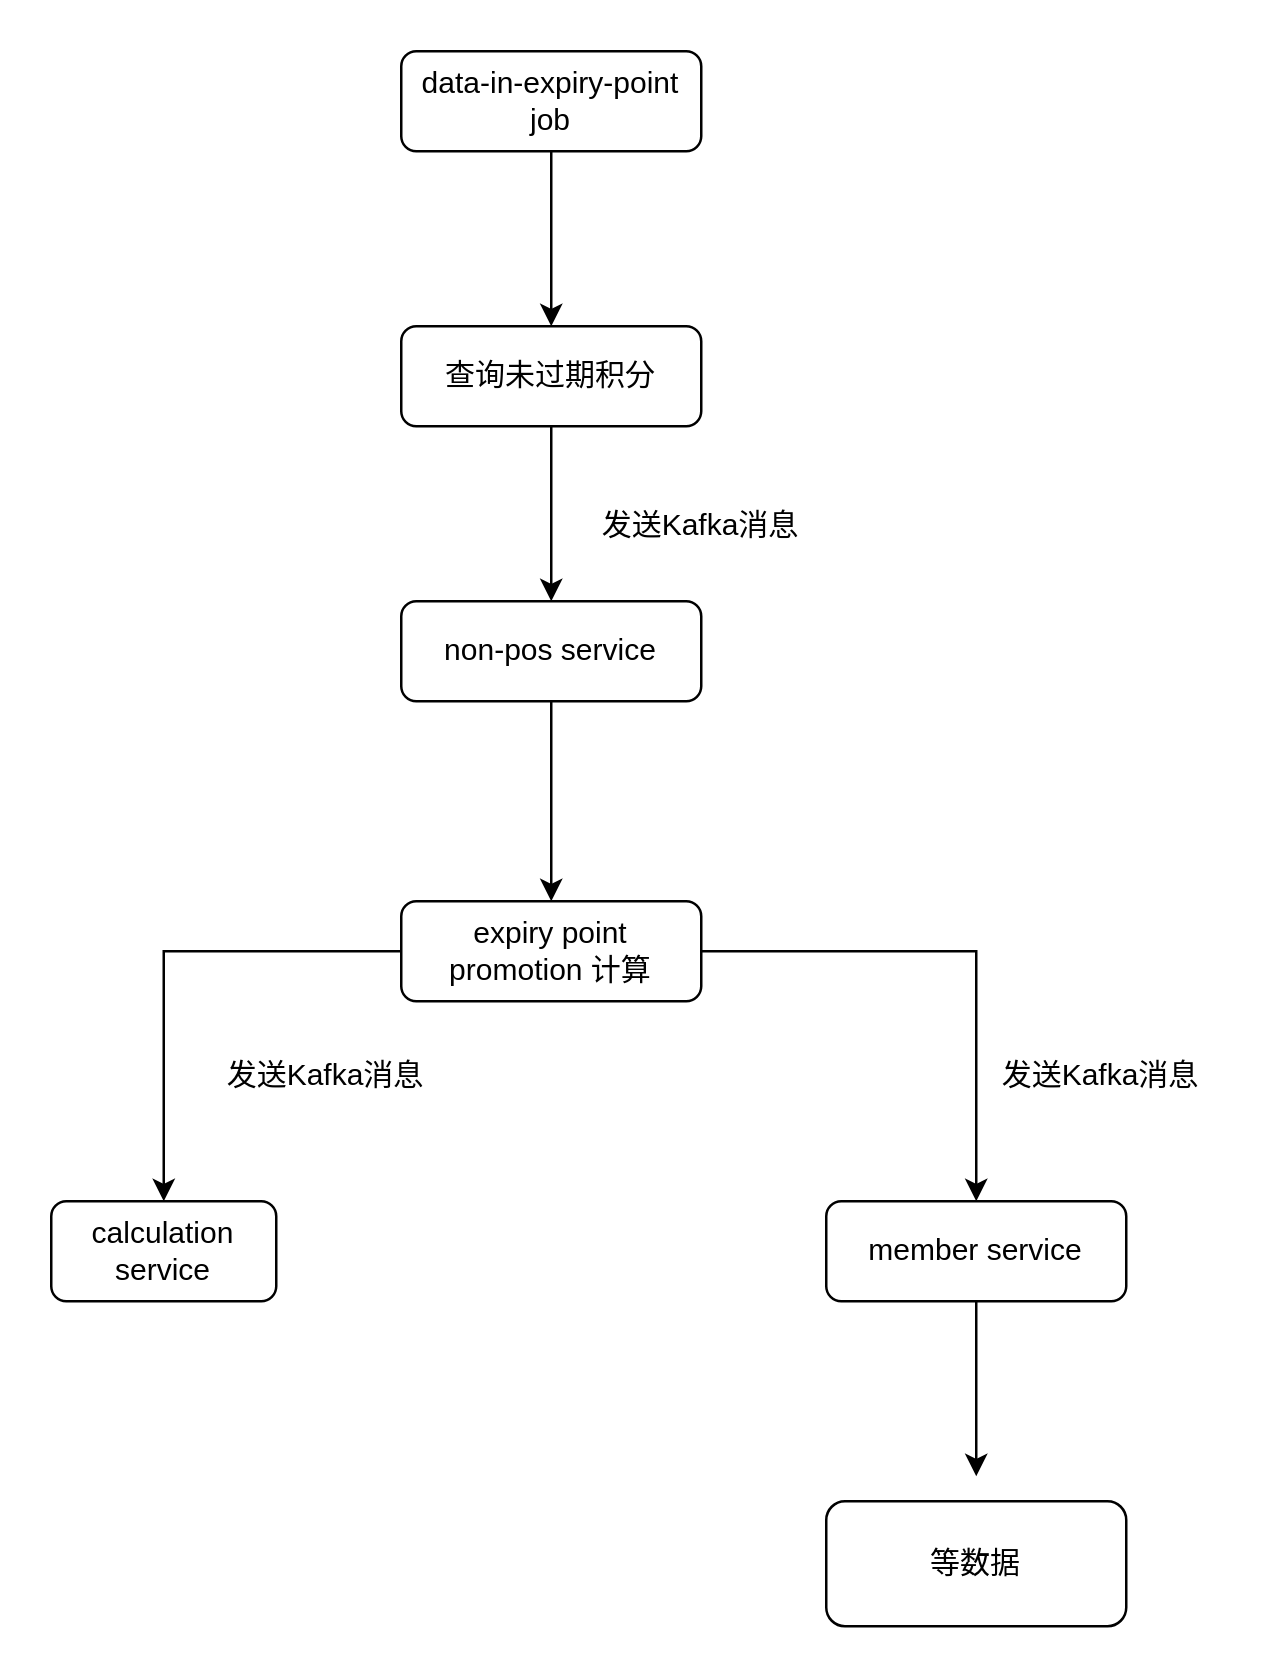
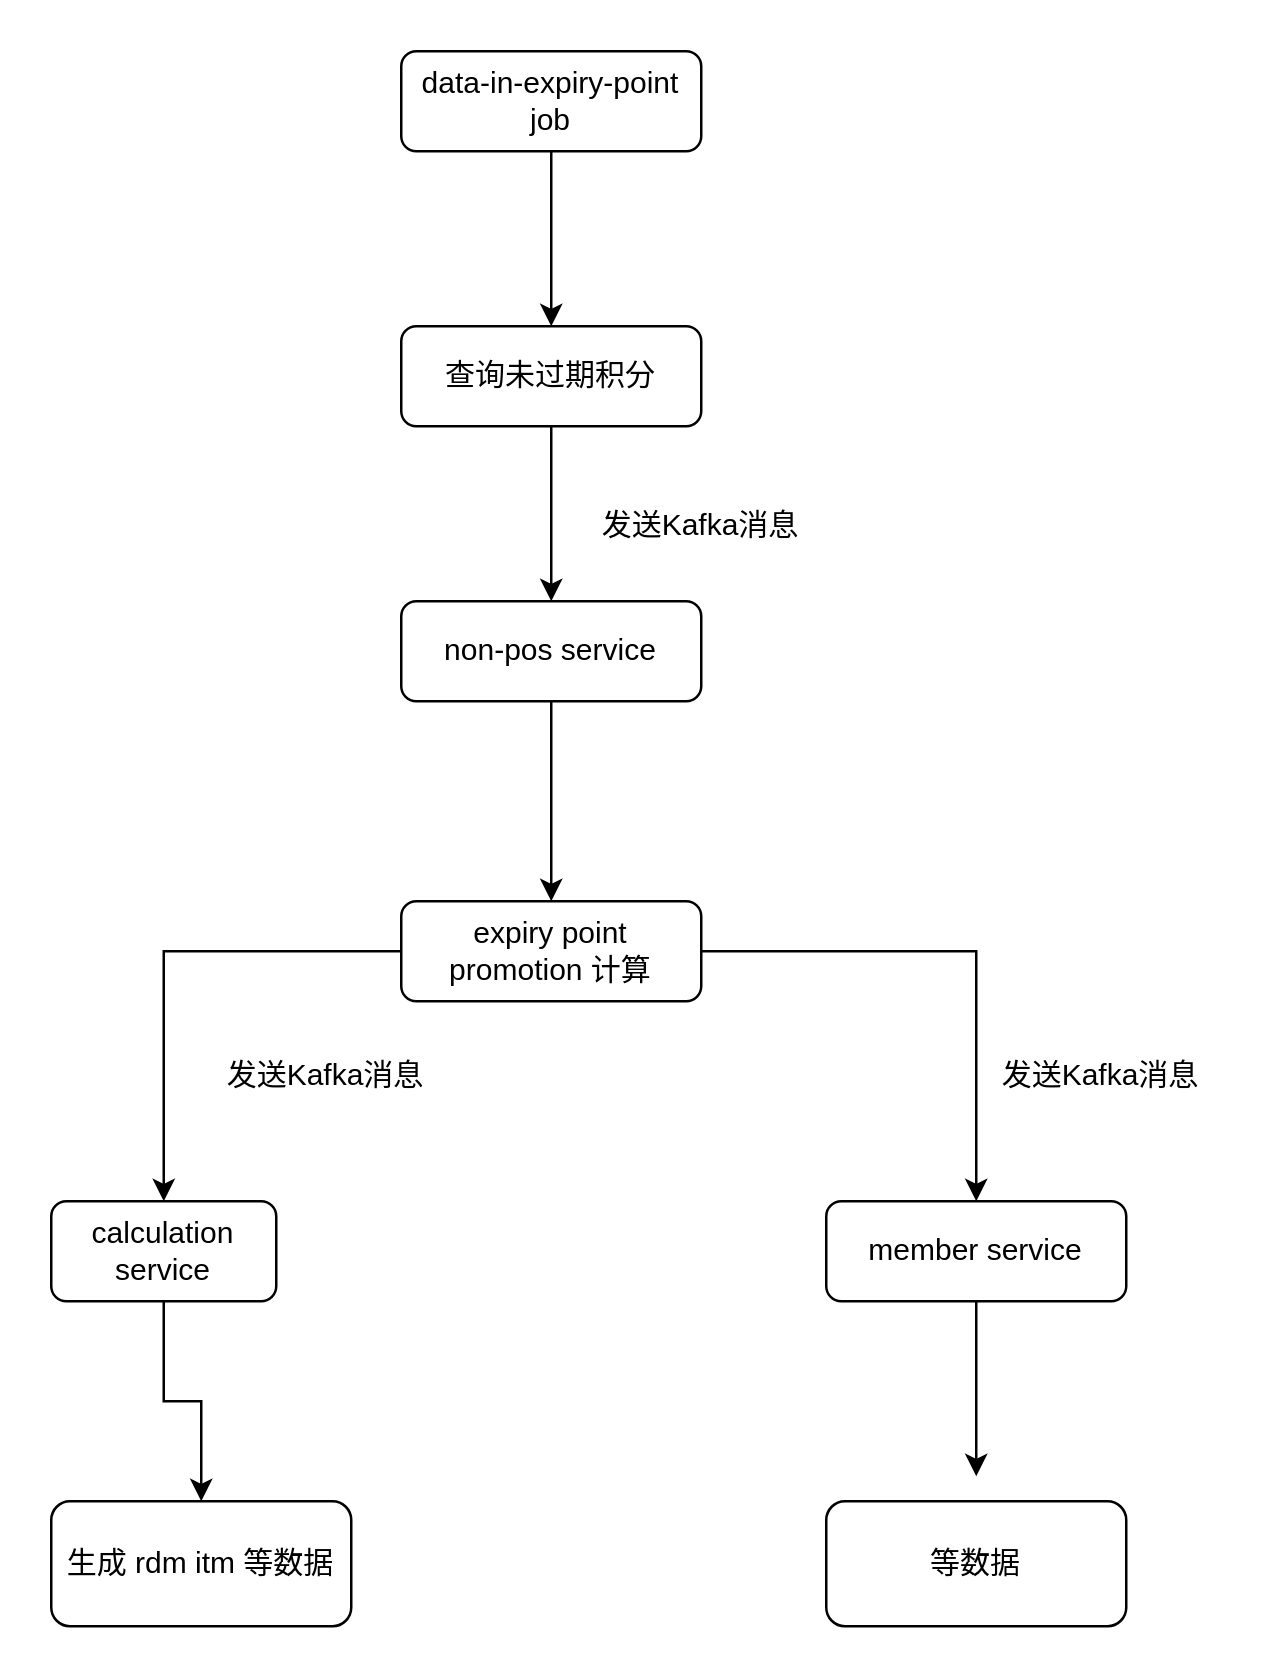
edge "calculation service" -> "生成 rdm itm 等数据": added
node "生成 rdm itm 等数据": added
